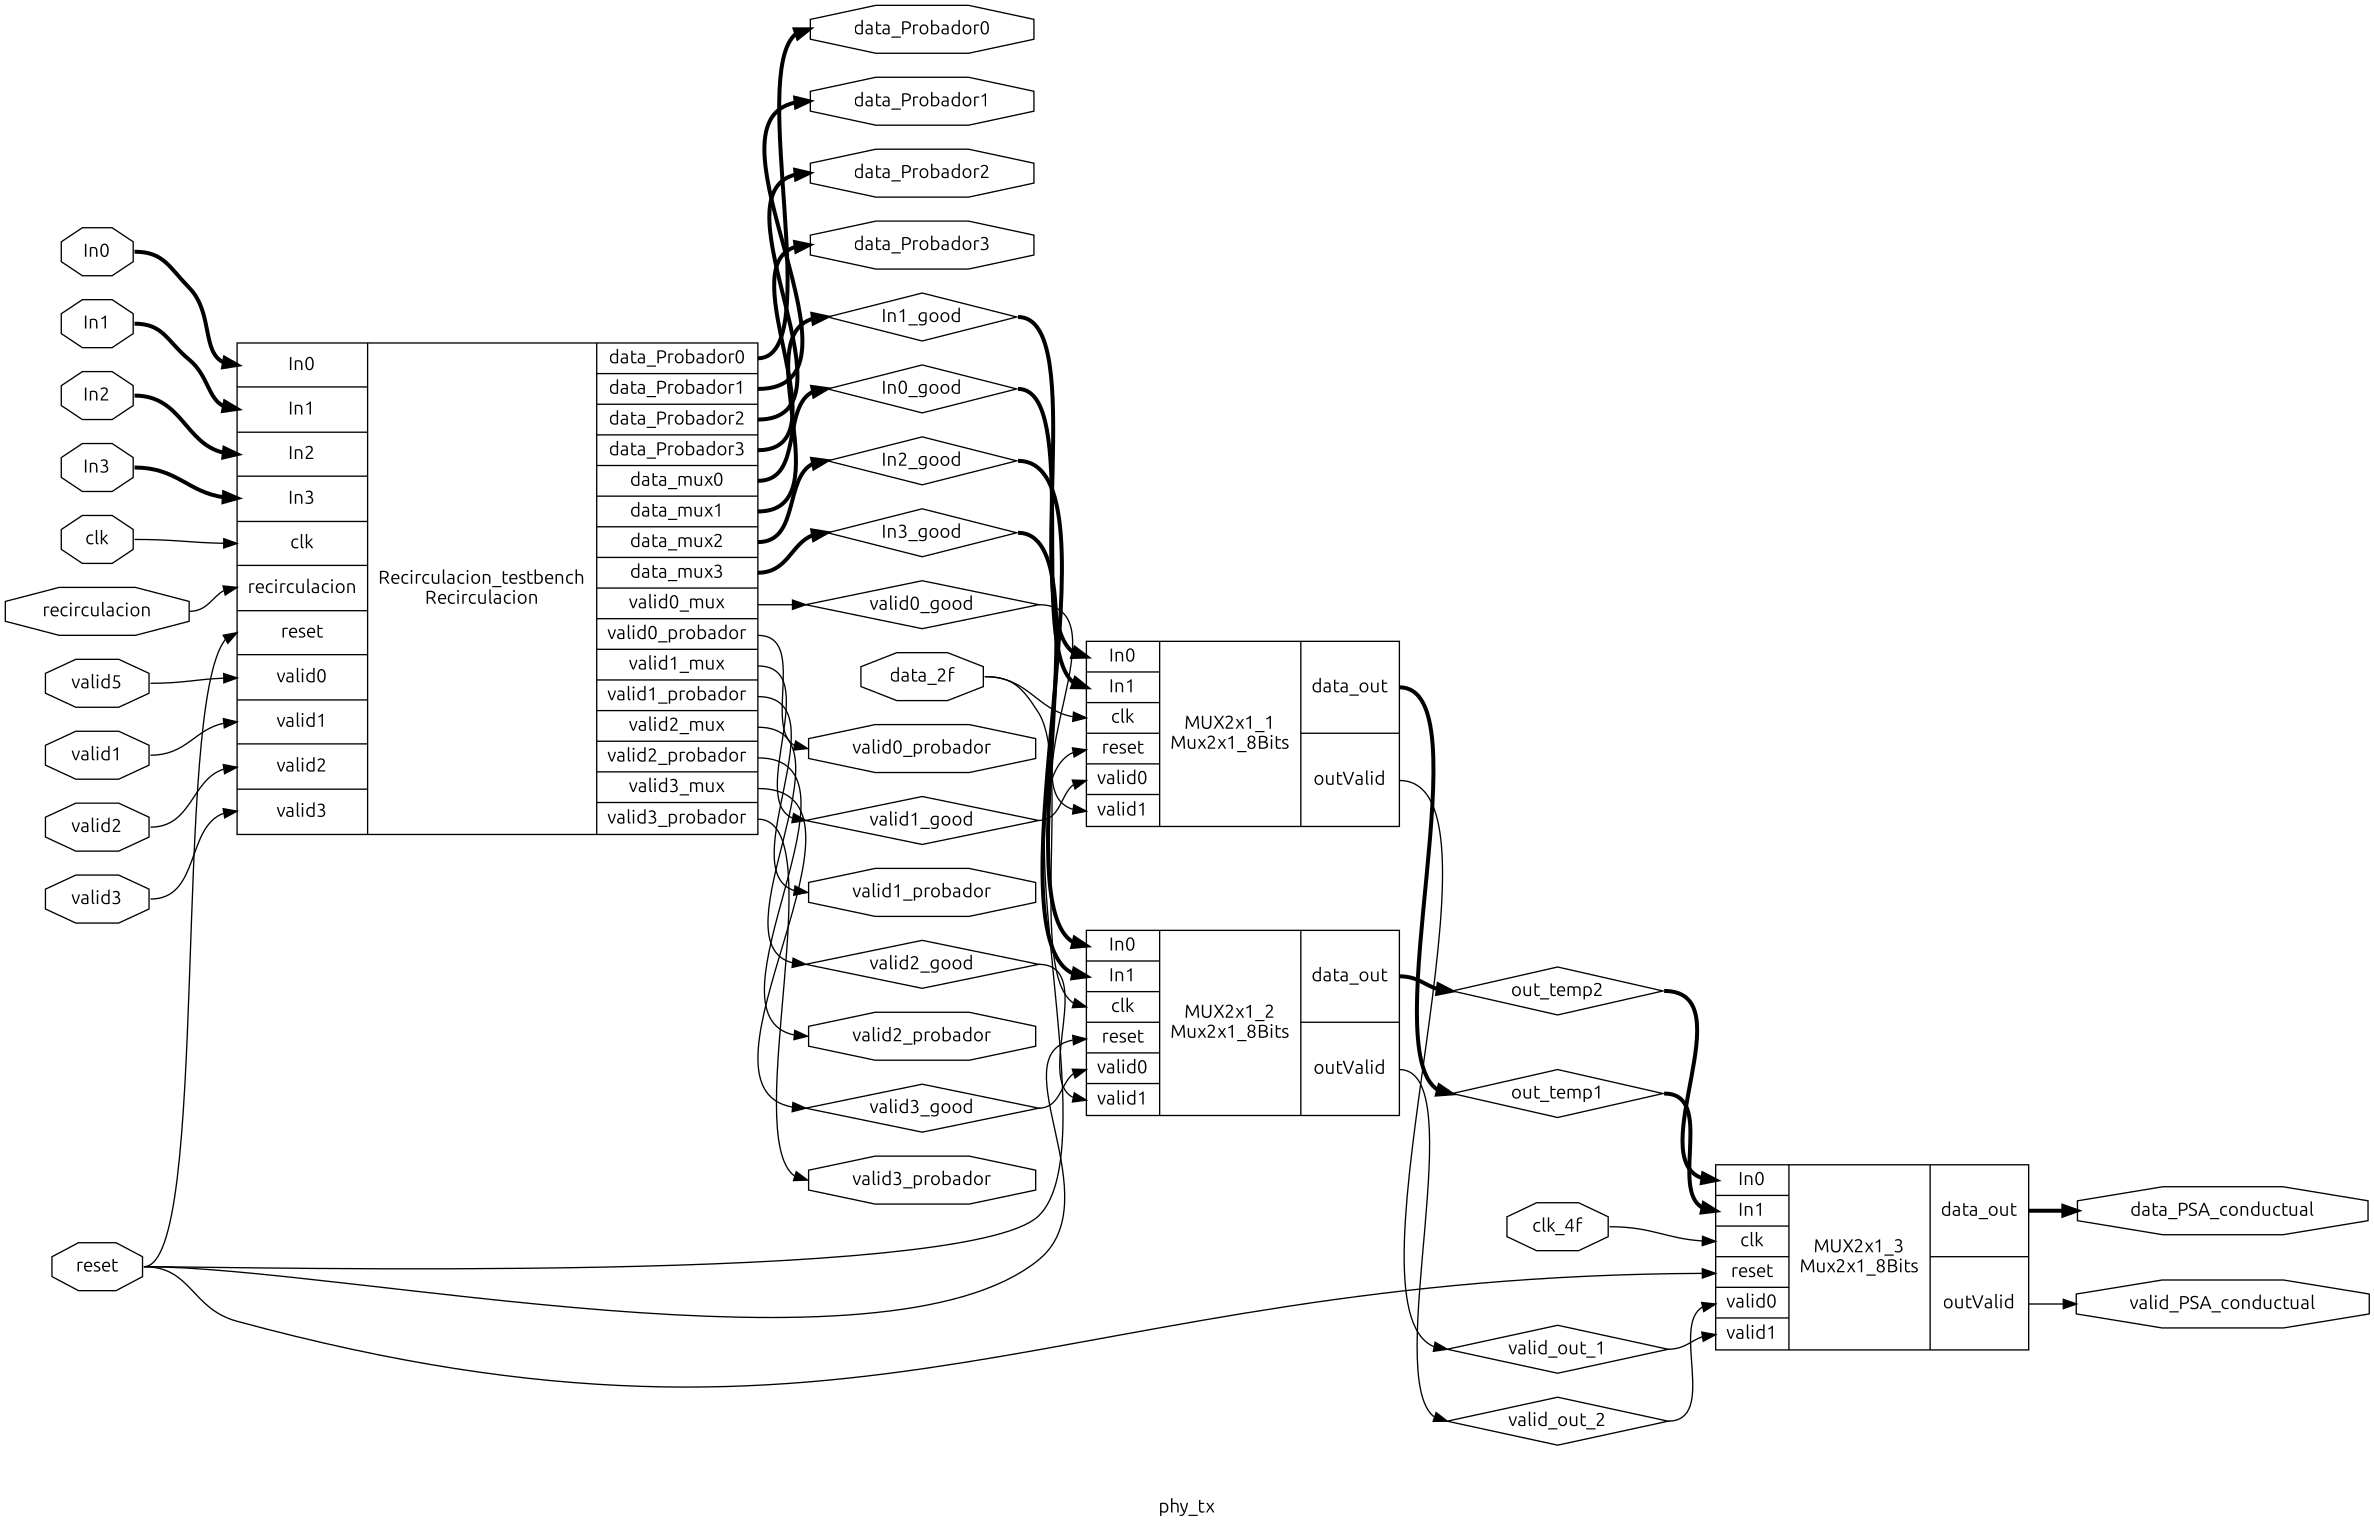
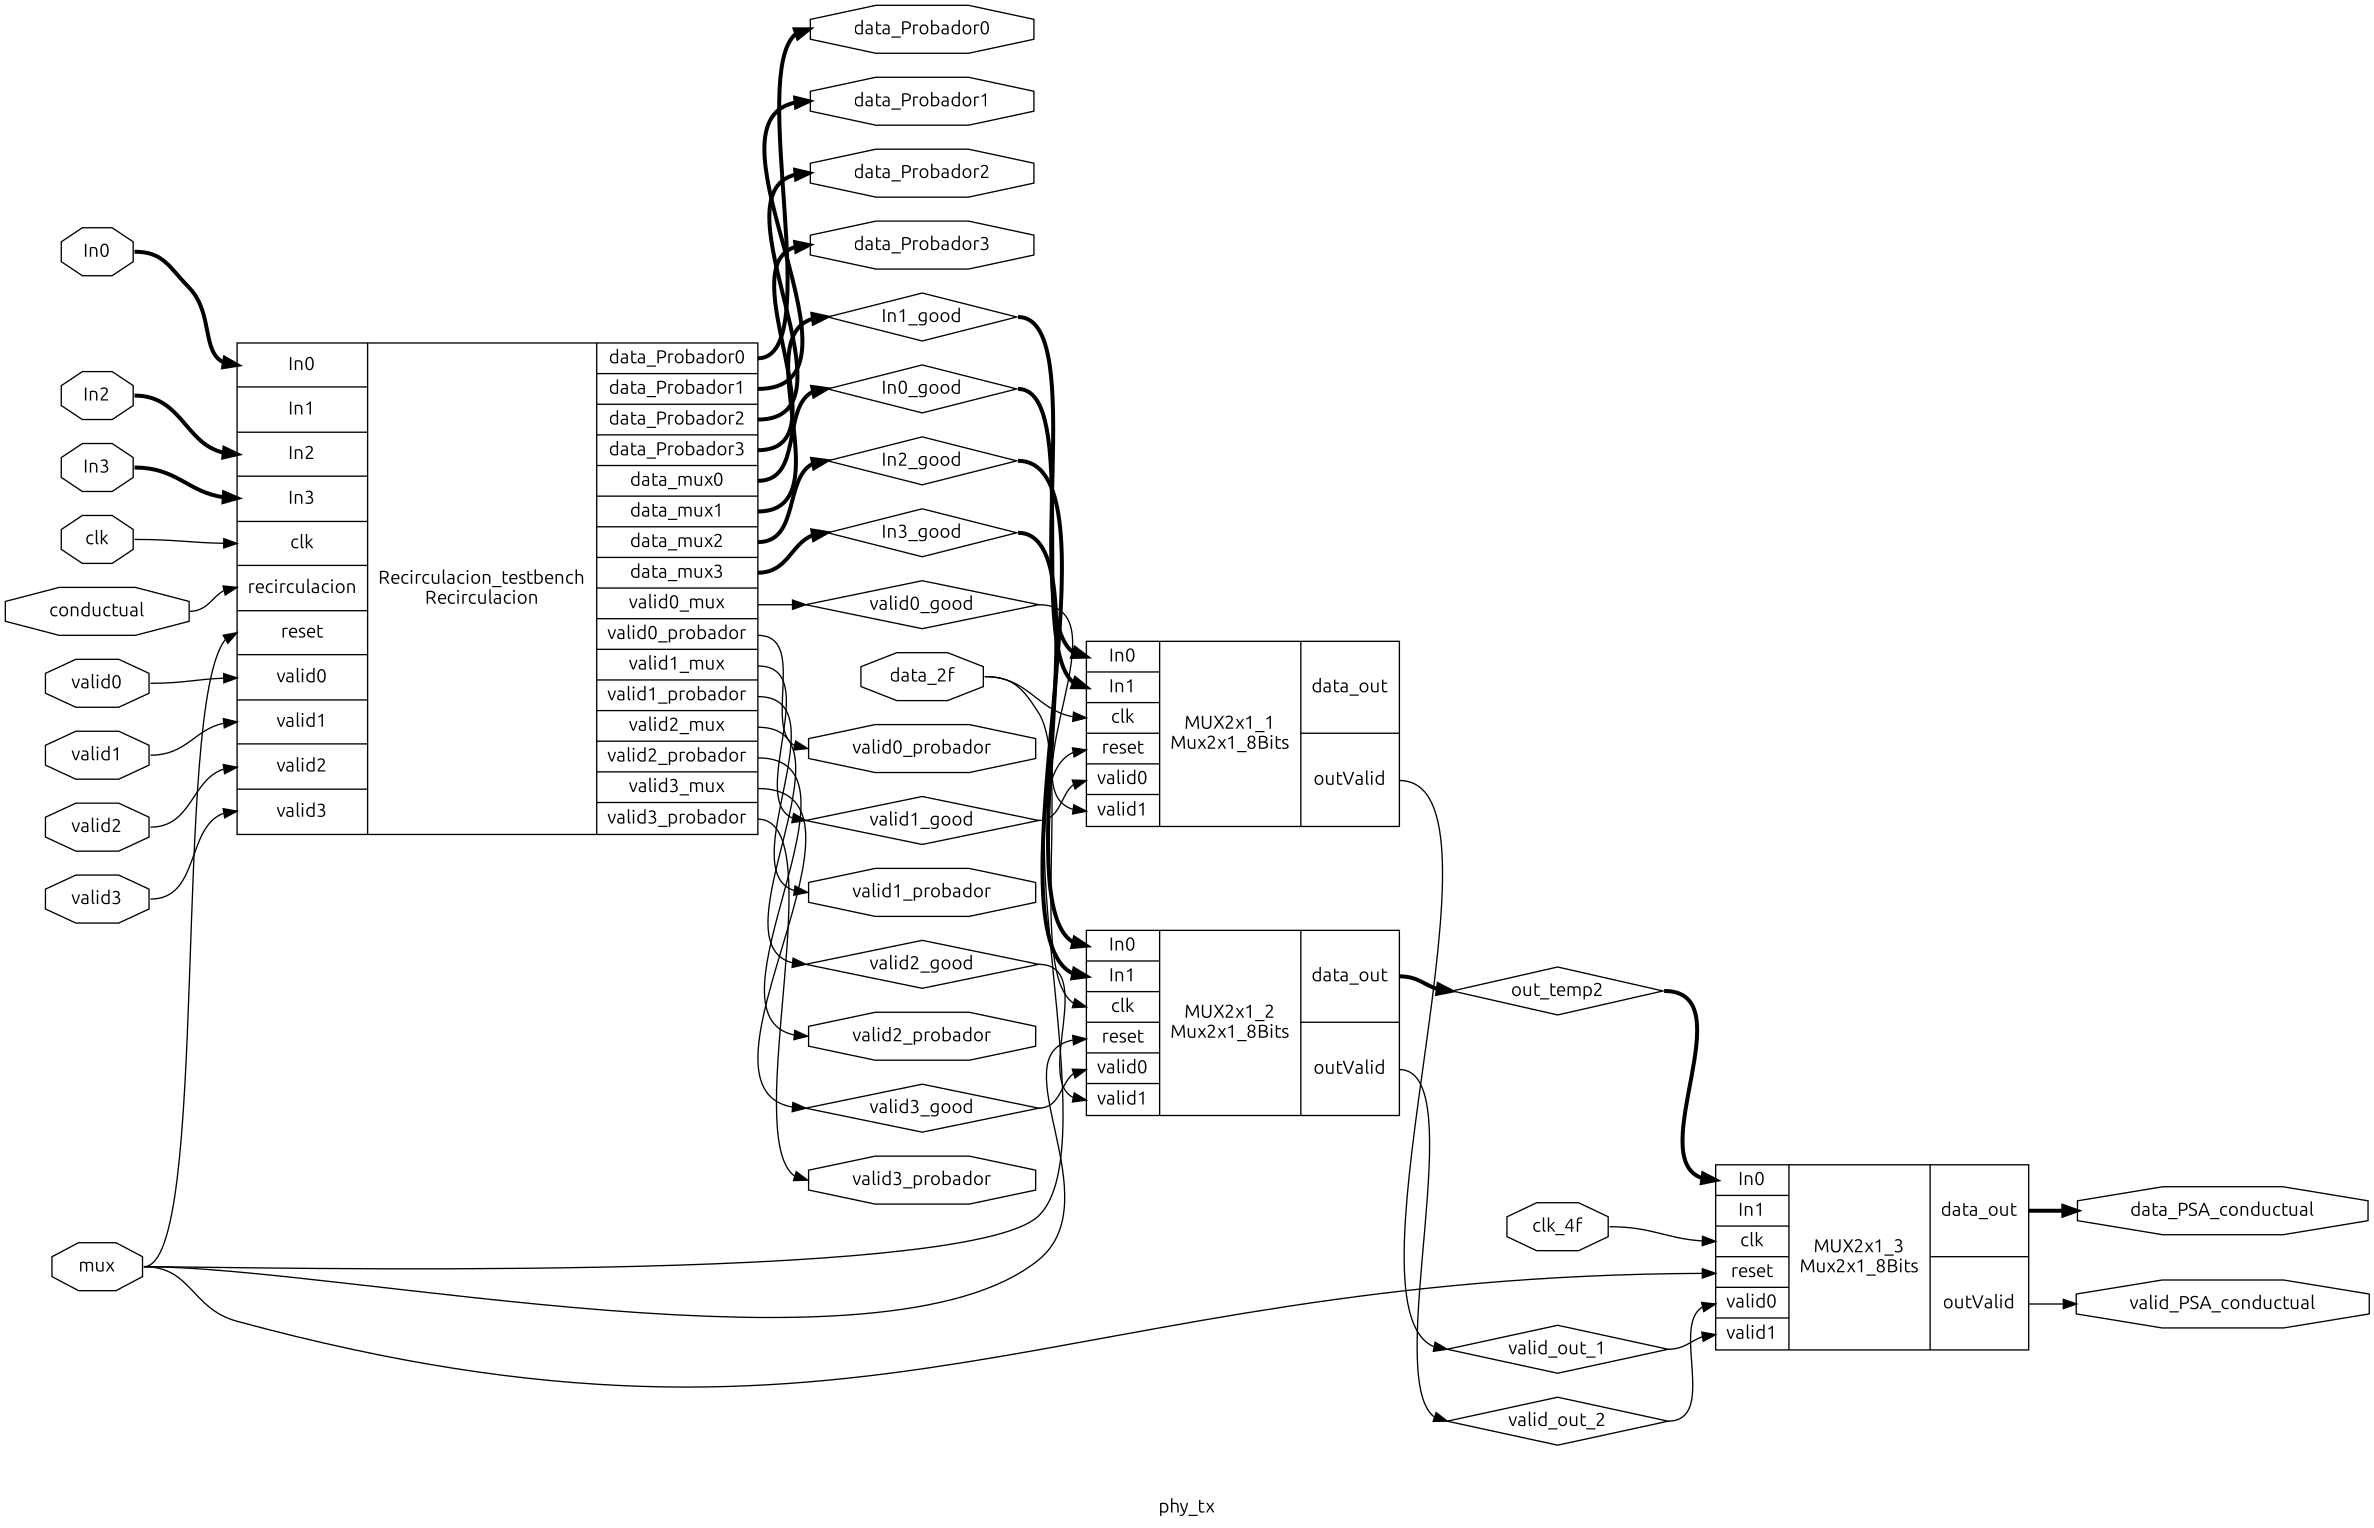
node "In1": removed
node "recirculacion": label "recirculacion" -> "conductual"
node "valid5": label "valid5" -> "valid0"
node "out_temp1": removed
node "reset": label "reset" -> "mux"
